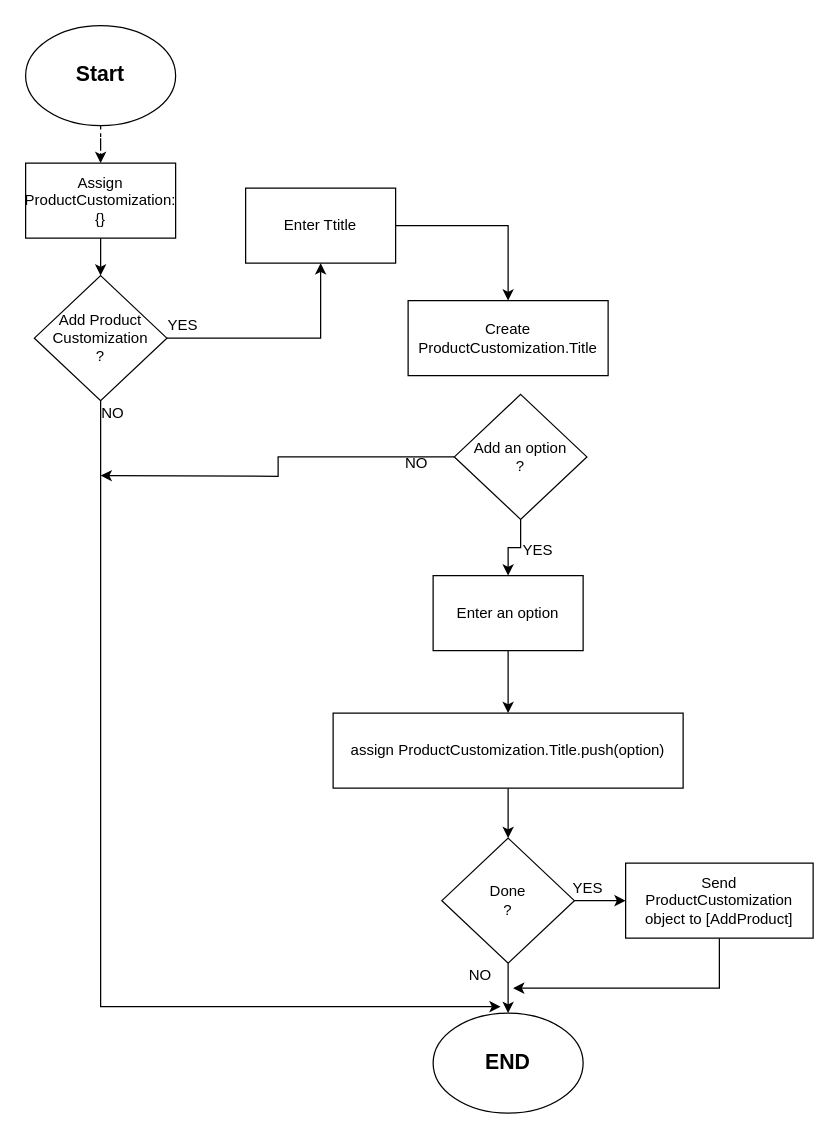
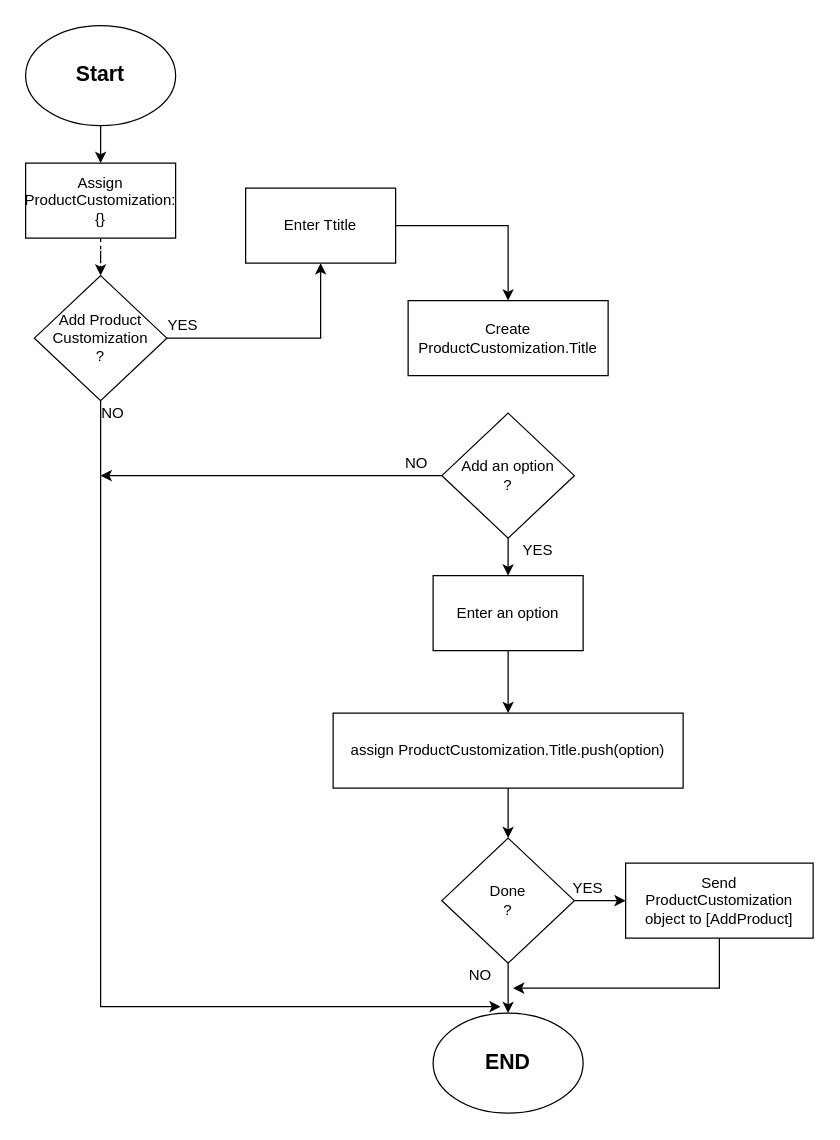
edge "Start" -> "Assign ProductCustomization:{}": style dashed -> solid
edge "Assign ProductCustomization:{}" -> "Add Product Customization ?": style solid -> dashed
node "Add an option ?": moved (521, 457) -> (508, 476)
